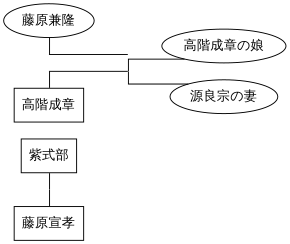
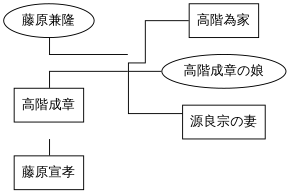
node "高階為家": added
node "源良宗の妻": shape ellipse -> box
node "紫式部": removed
